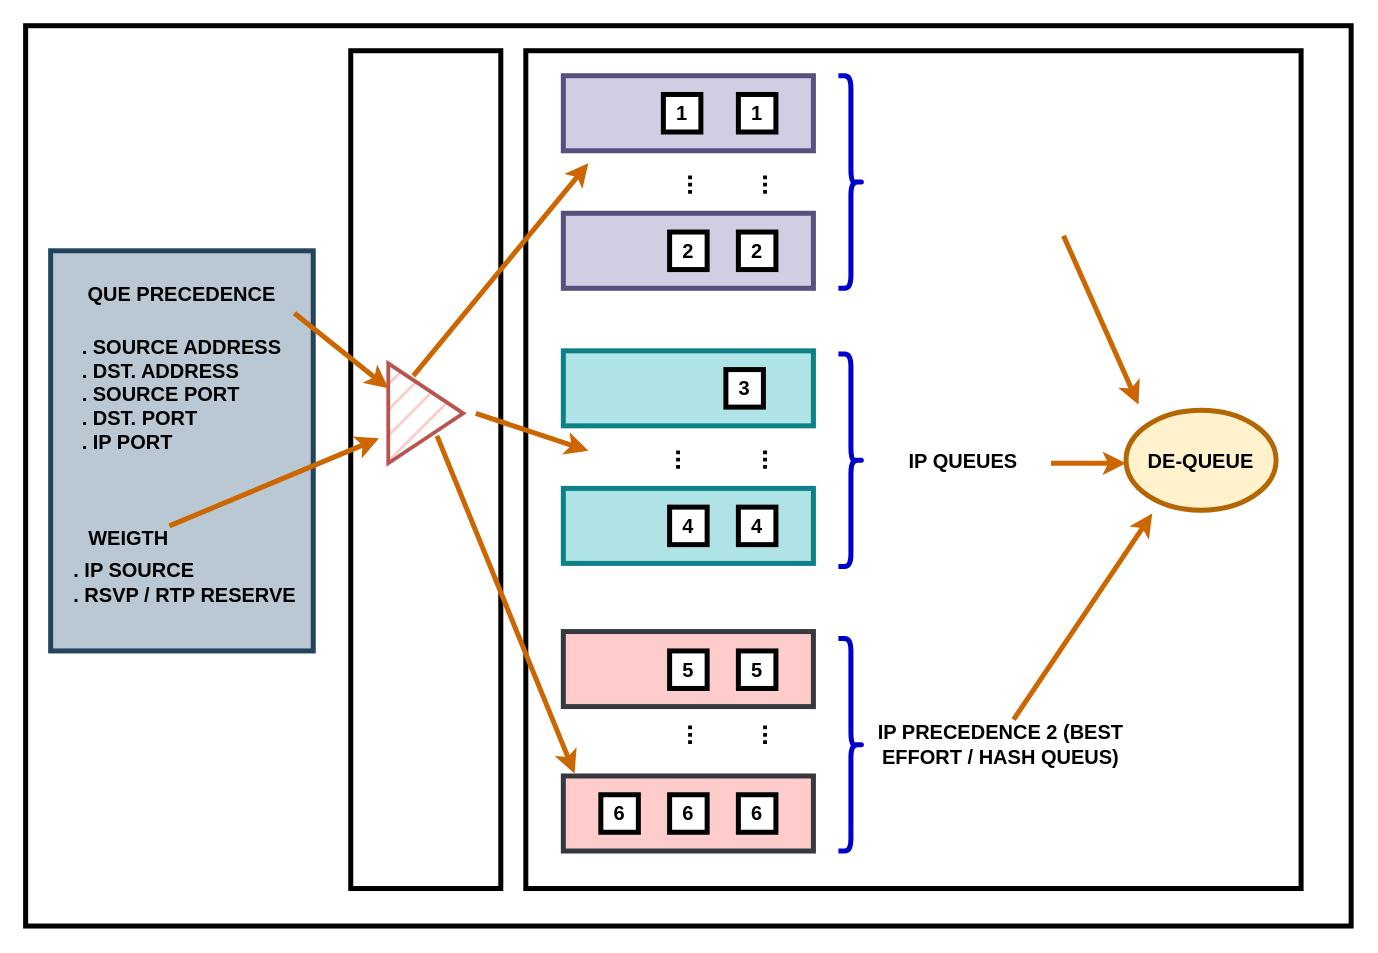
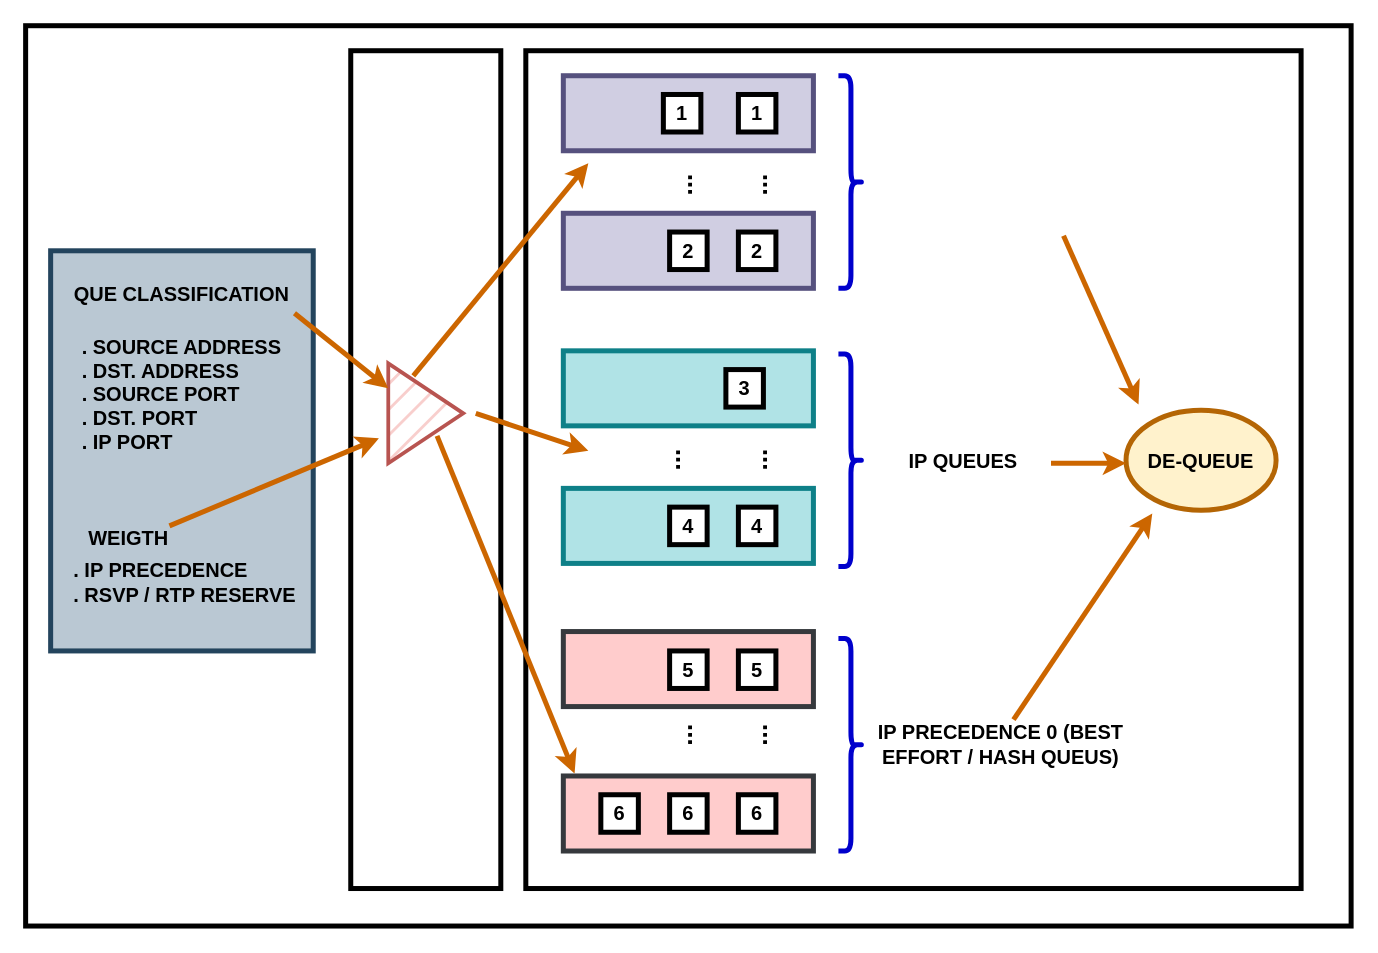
node "QUE PRECEDENCE": label "QUE PRECEDENCE" -> "QUE CLASSIFICATION"
node ". IP SOURCE . RSVP / RTP RESERVE": label ". IP SOURCE . RSVP / RTP RESERVE" -> ". IP PRECEDENCE . RSVP / RTP RESERVE"
node "IP PRECEDENCE 2 (BEST EFFORT / HASH QUEUS)": label "IP PRECEDENCE 2 (BEST EFFORT / HASH QUEUS)" -> "IP PRECEDENCE 0 (BEST EFFORT / HASH QUEUS)"
